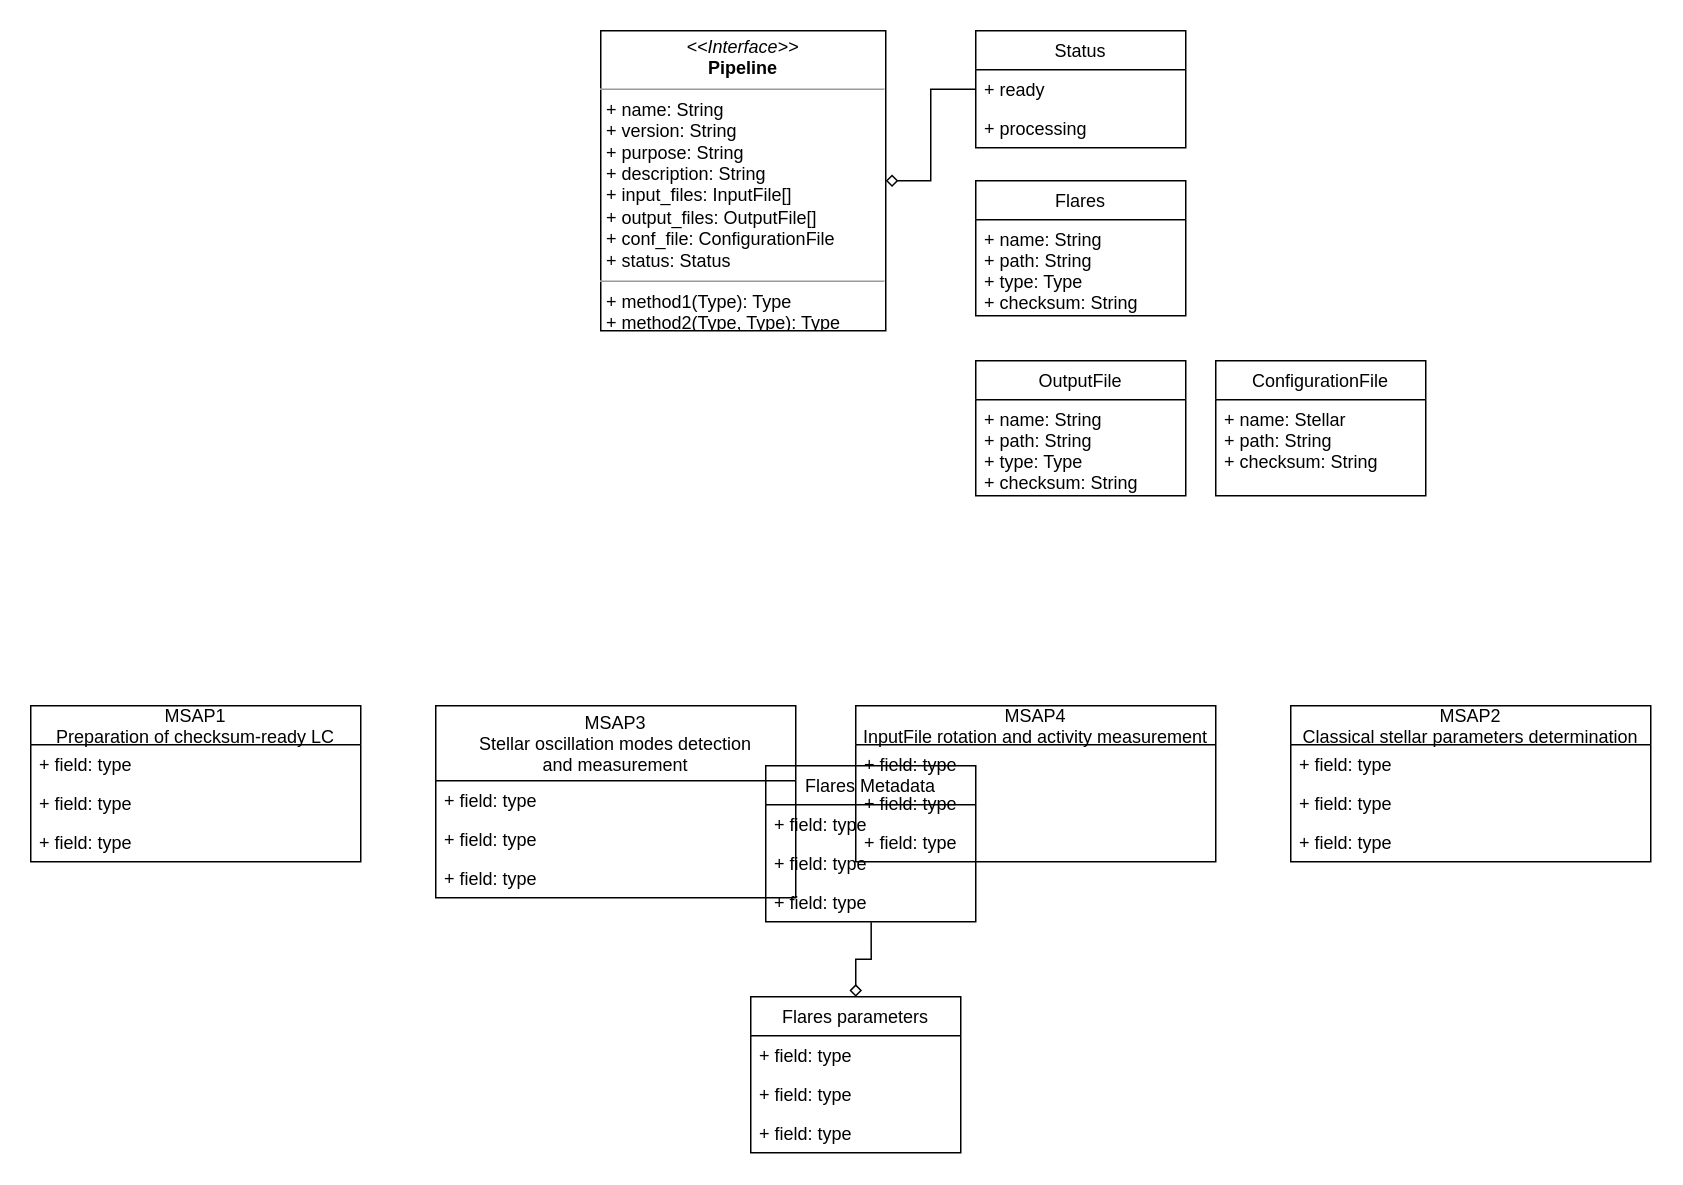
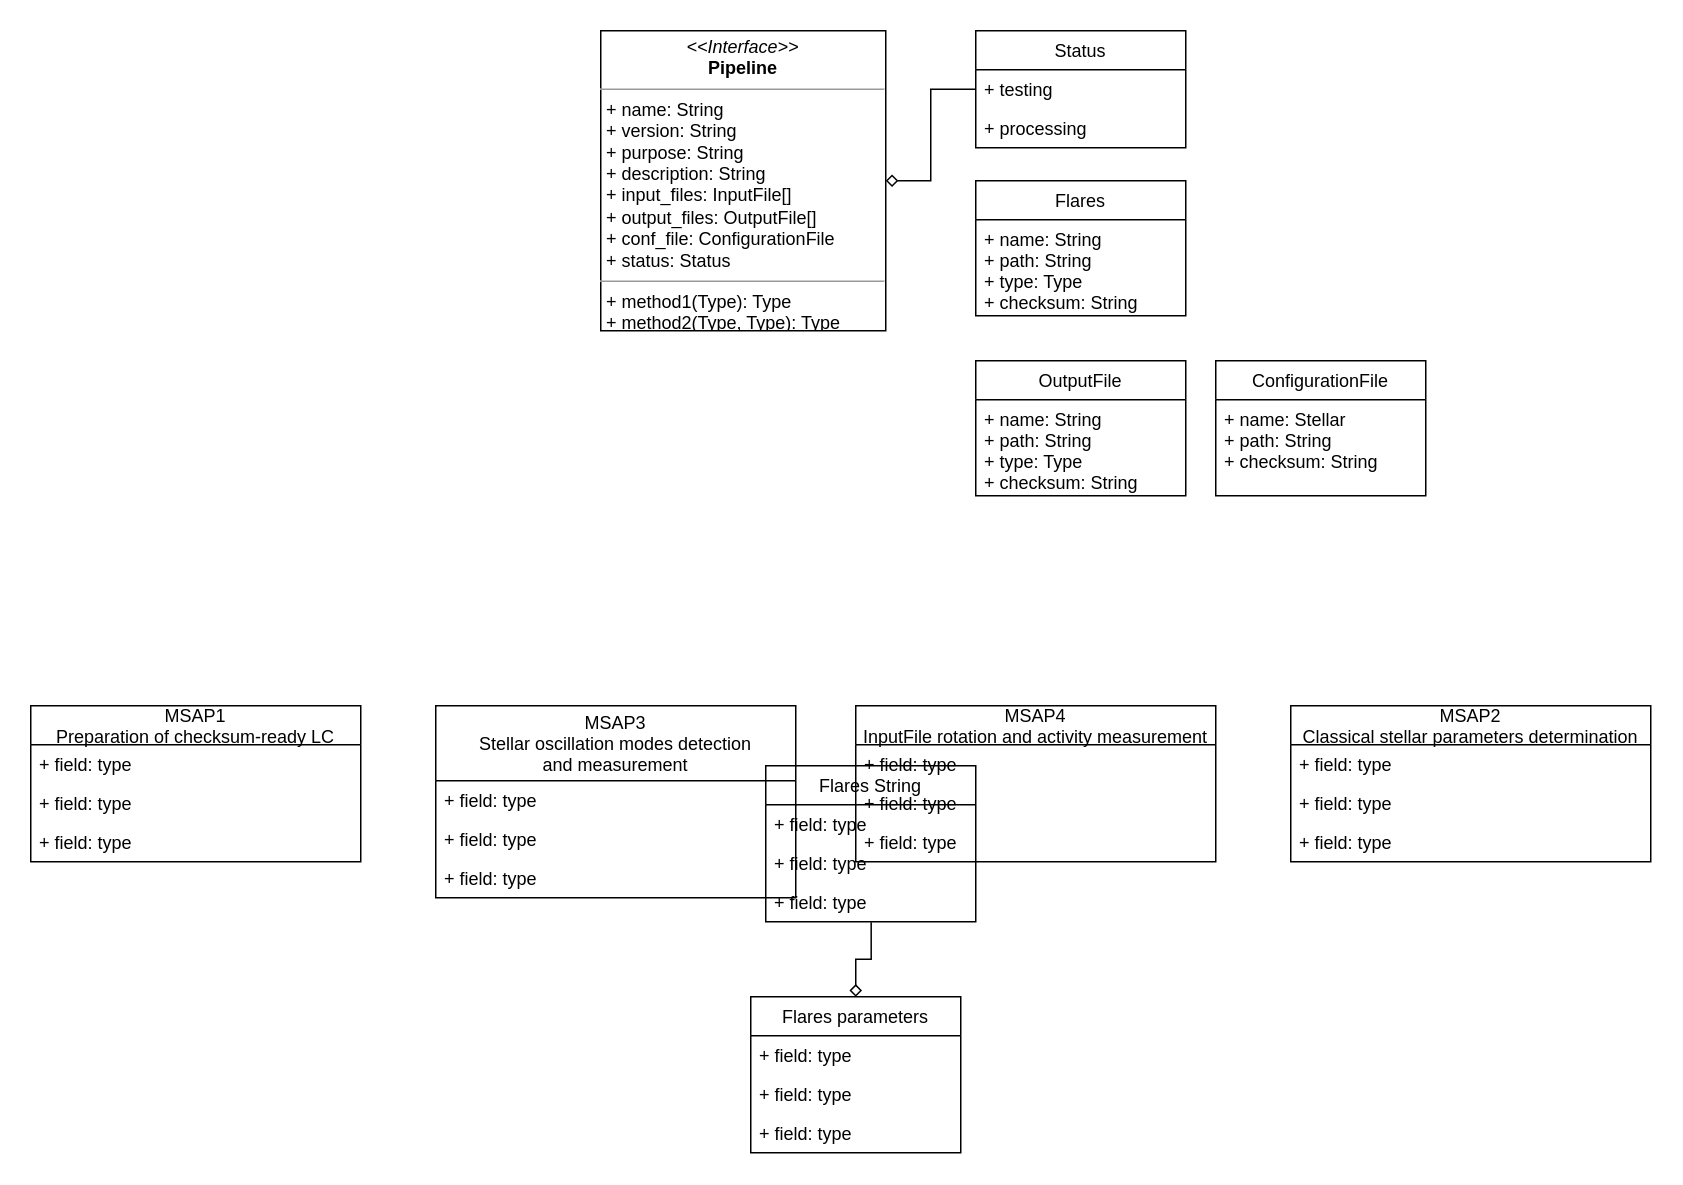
node "+ ready": label "+ ready" -> "+ testing"
node "Flares Metadata": label "Flares Metadata" -> "Flares String"
